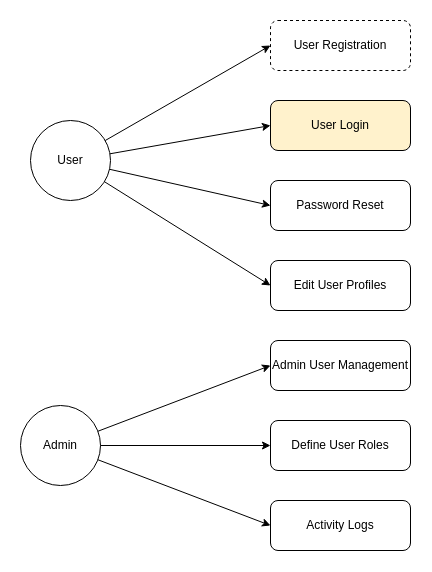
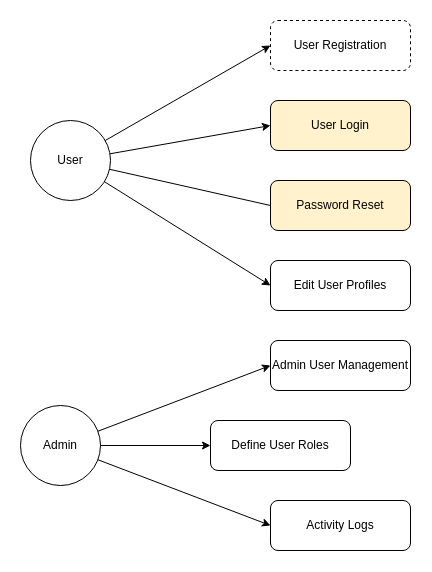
edge "User" -> "Password Reset": arrowhead classic -> none
node "Password Reset": fillcolor #ffffff -> #fff2cc
node "Define User Roles": moved (341, 446) -> (281, 446)
